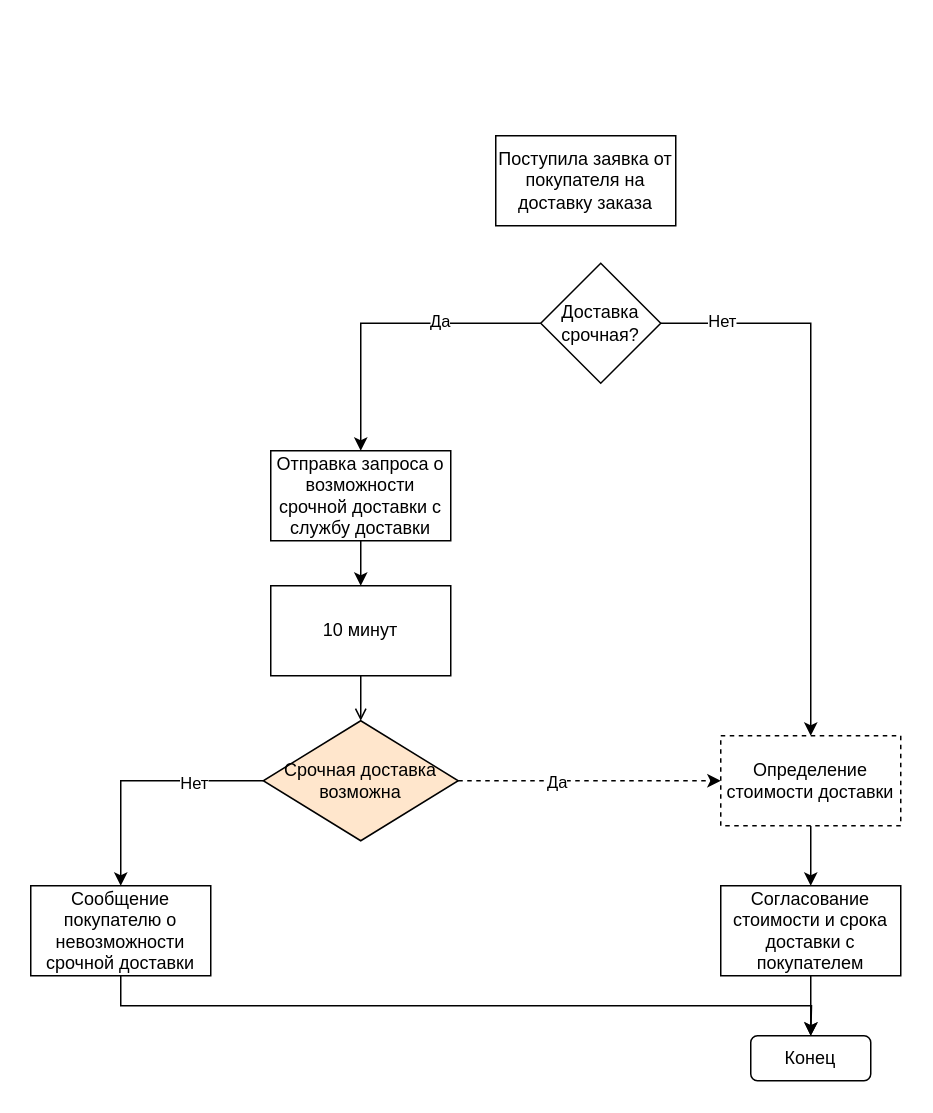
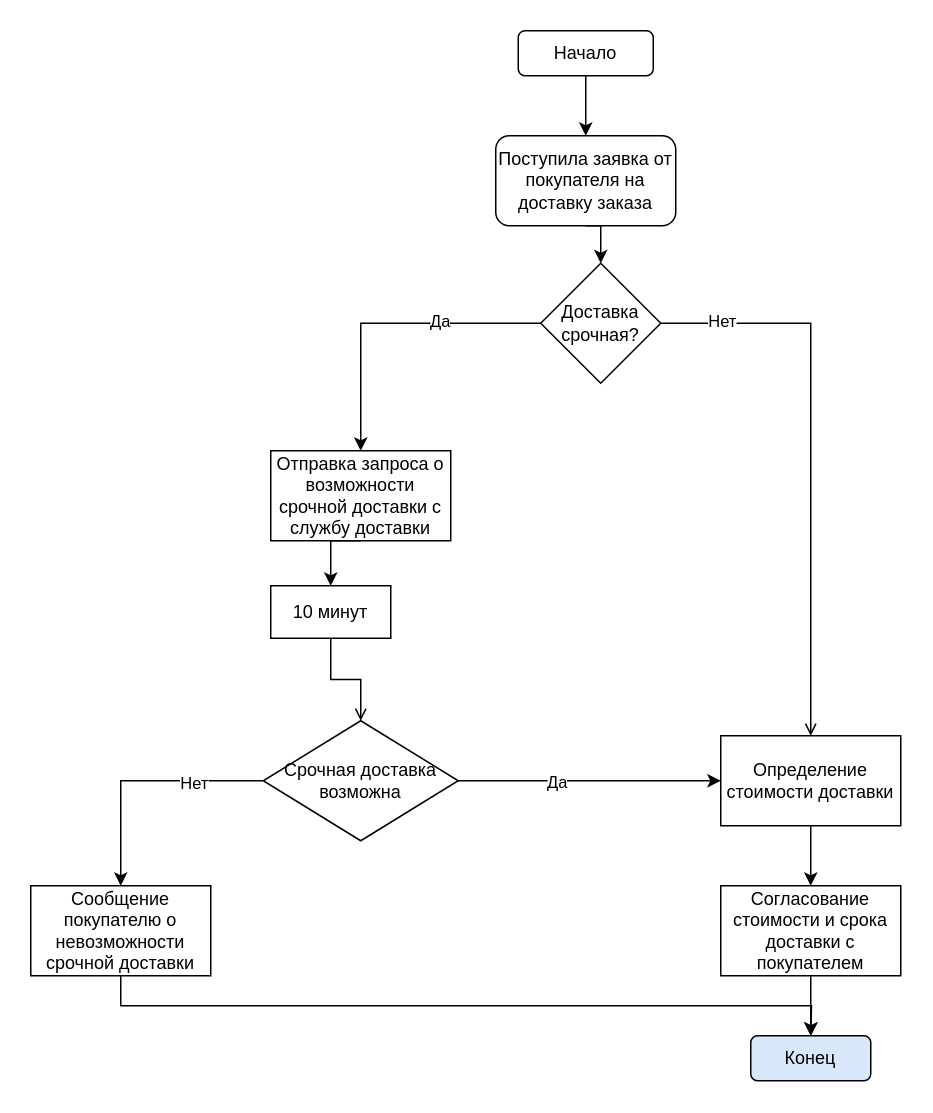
node "Начало": added
edge "Начало" -> "Поступила заявка от покупателя на доставку заказа": added
node "Поступила заявка от покупателя на доставку заказа": shape rectangle -> rounded rectangle
edge "Поступила заявка от покупателя на доставку заказа" -> "Доставка срочная?": added
node "10 минут": size 180x90 -> 120x53
edge "Доставка срочная?" -> "Определение стоимости доставки": arrowhead classic -> open
node "Срочная доставка возможна": fillcolor #ffe6cc -> #ffffff
edge "Срочная доставка возможна" -> "Определение стоимости доставки": style dashed -> solid
node "Определение стоимости доставки": style dashed -> solid
node "Конец": fillcolor #ffffff -> #dae8fc
